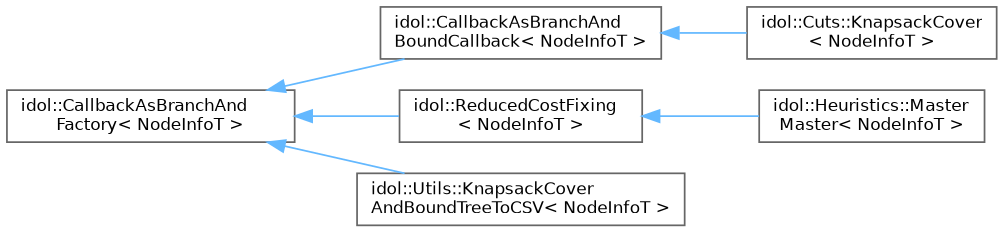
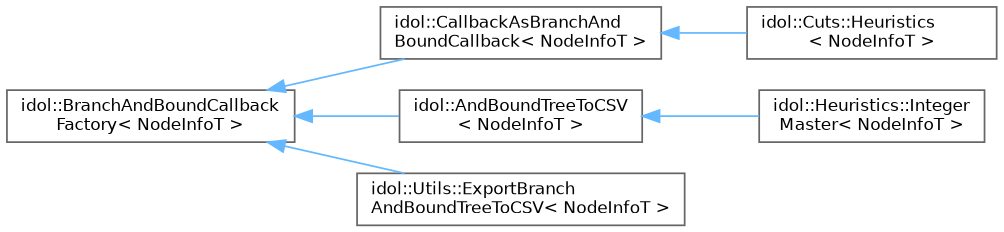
node "idol::Cuts::KnapsackCover < NodeInfoT >": label "idol::Cuts::KnapsackCover < NodeInfoT >" -> "idol::Cuts::Heuristics < NodeInfoT >"
node "idol::CallbackAsBranchAnd Factory< NodeInfoT >": label "idol::CallbackAsBranchAnd Factory< NodeInfoT >" -> "idol::BranchAndBoundCallback Factory< NodeInfoT >"
node "idol::ReducedCostFixing < NodeInfoT >": label "idol::ReducedCostFixing < NodeInfoT >" -> "idol::AndBoundTreeToCSV < NodeInfoT >"
node "idol::Heuristics::Master Master< NodeInfoT >": label "idol::Heuristics::Master Master< NodeInfoT >" -> "idol::Heuristics::Integer Master< NodeInfoT >"
node "idol::Utils::KnapsackCover AndBoundTreeToCSV< NodeInfoT >": label "idol::Utils::KnapsackCover AndBoundTreeToCSV< NodeInfoT >" -> "idol::Utils::ExportBranch AndBoundTreeToCSV< NodeInfoT >"
